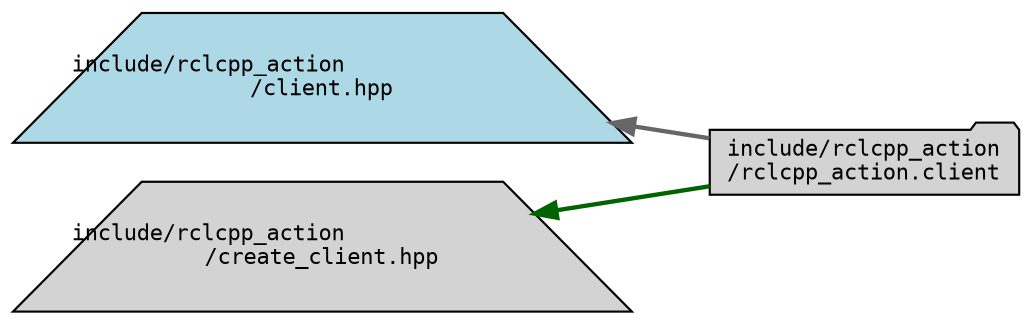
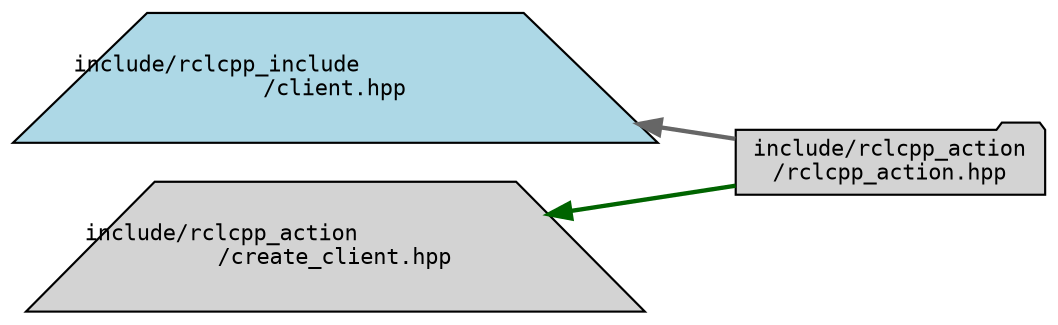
node "include/rclcpp_action /client.hpp": label "include/rclcpp_action /client.hpp" -> "include/rclcpp_include /client.hpp"
node "include/rclcpp_action /rclcpp_action.client": label "include/rclcpp_action /rclcpp_action.client" -> "include/rclcpp_action /rclcpp_action.hpp"
